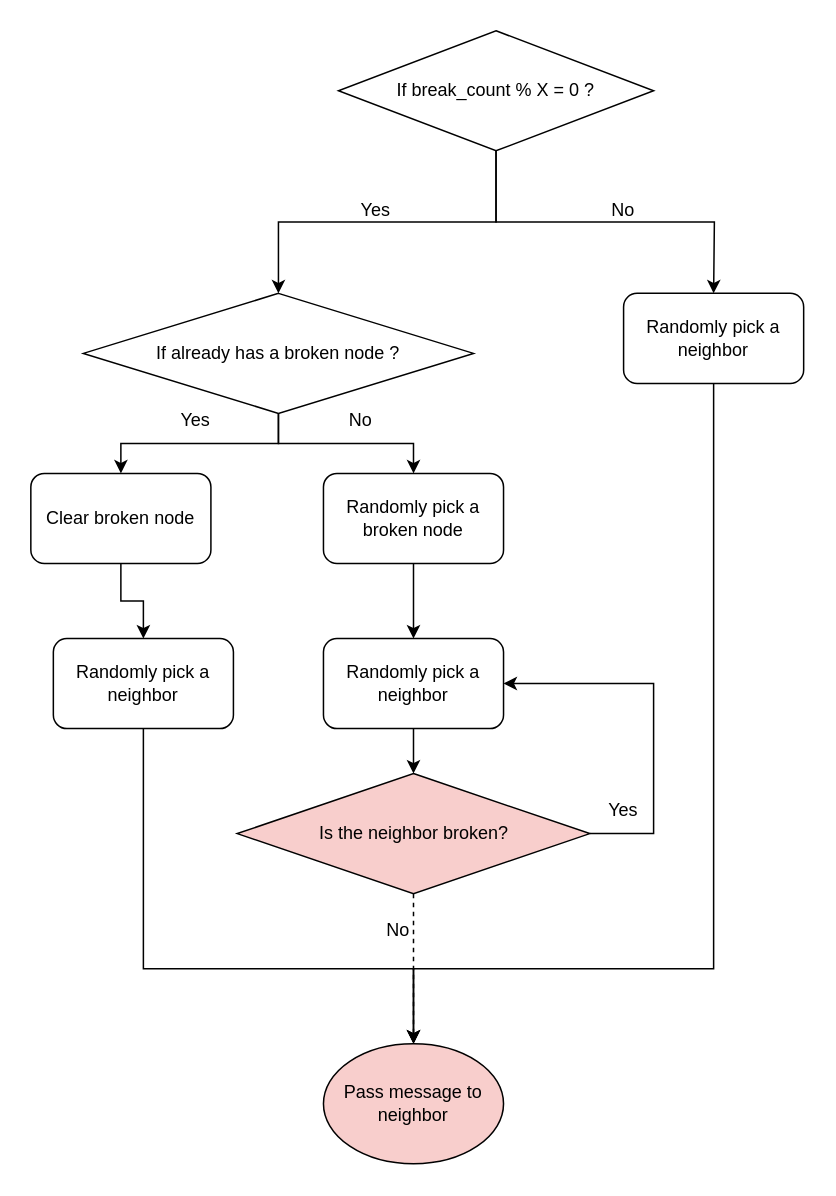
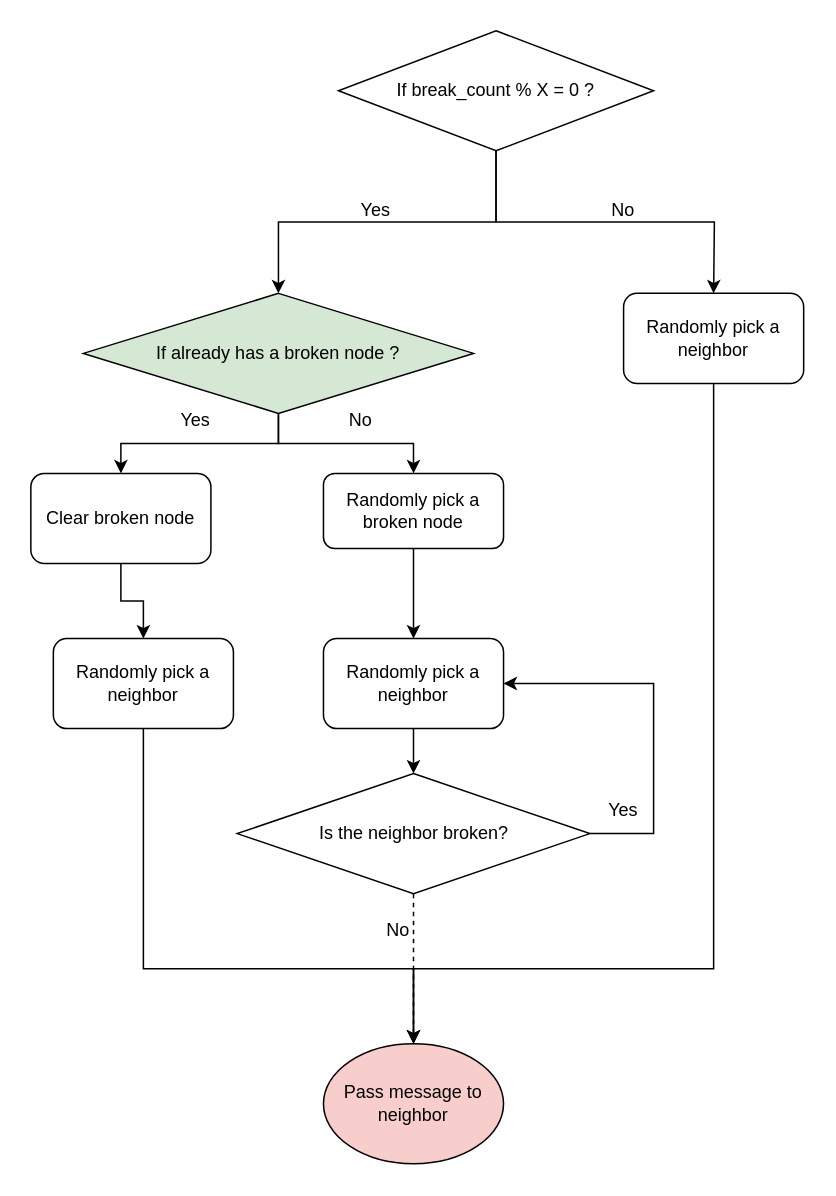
node "If already has a broken node ?": fillcolor #ffffff -> #d5e8d4
node "Randomly pick a broken node": size 180x90 -> 180x75
node "Is the neighbor broken?": fillcolor #f8cecc -> #ffffff
